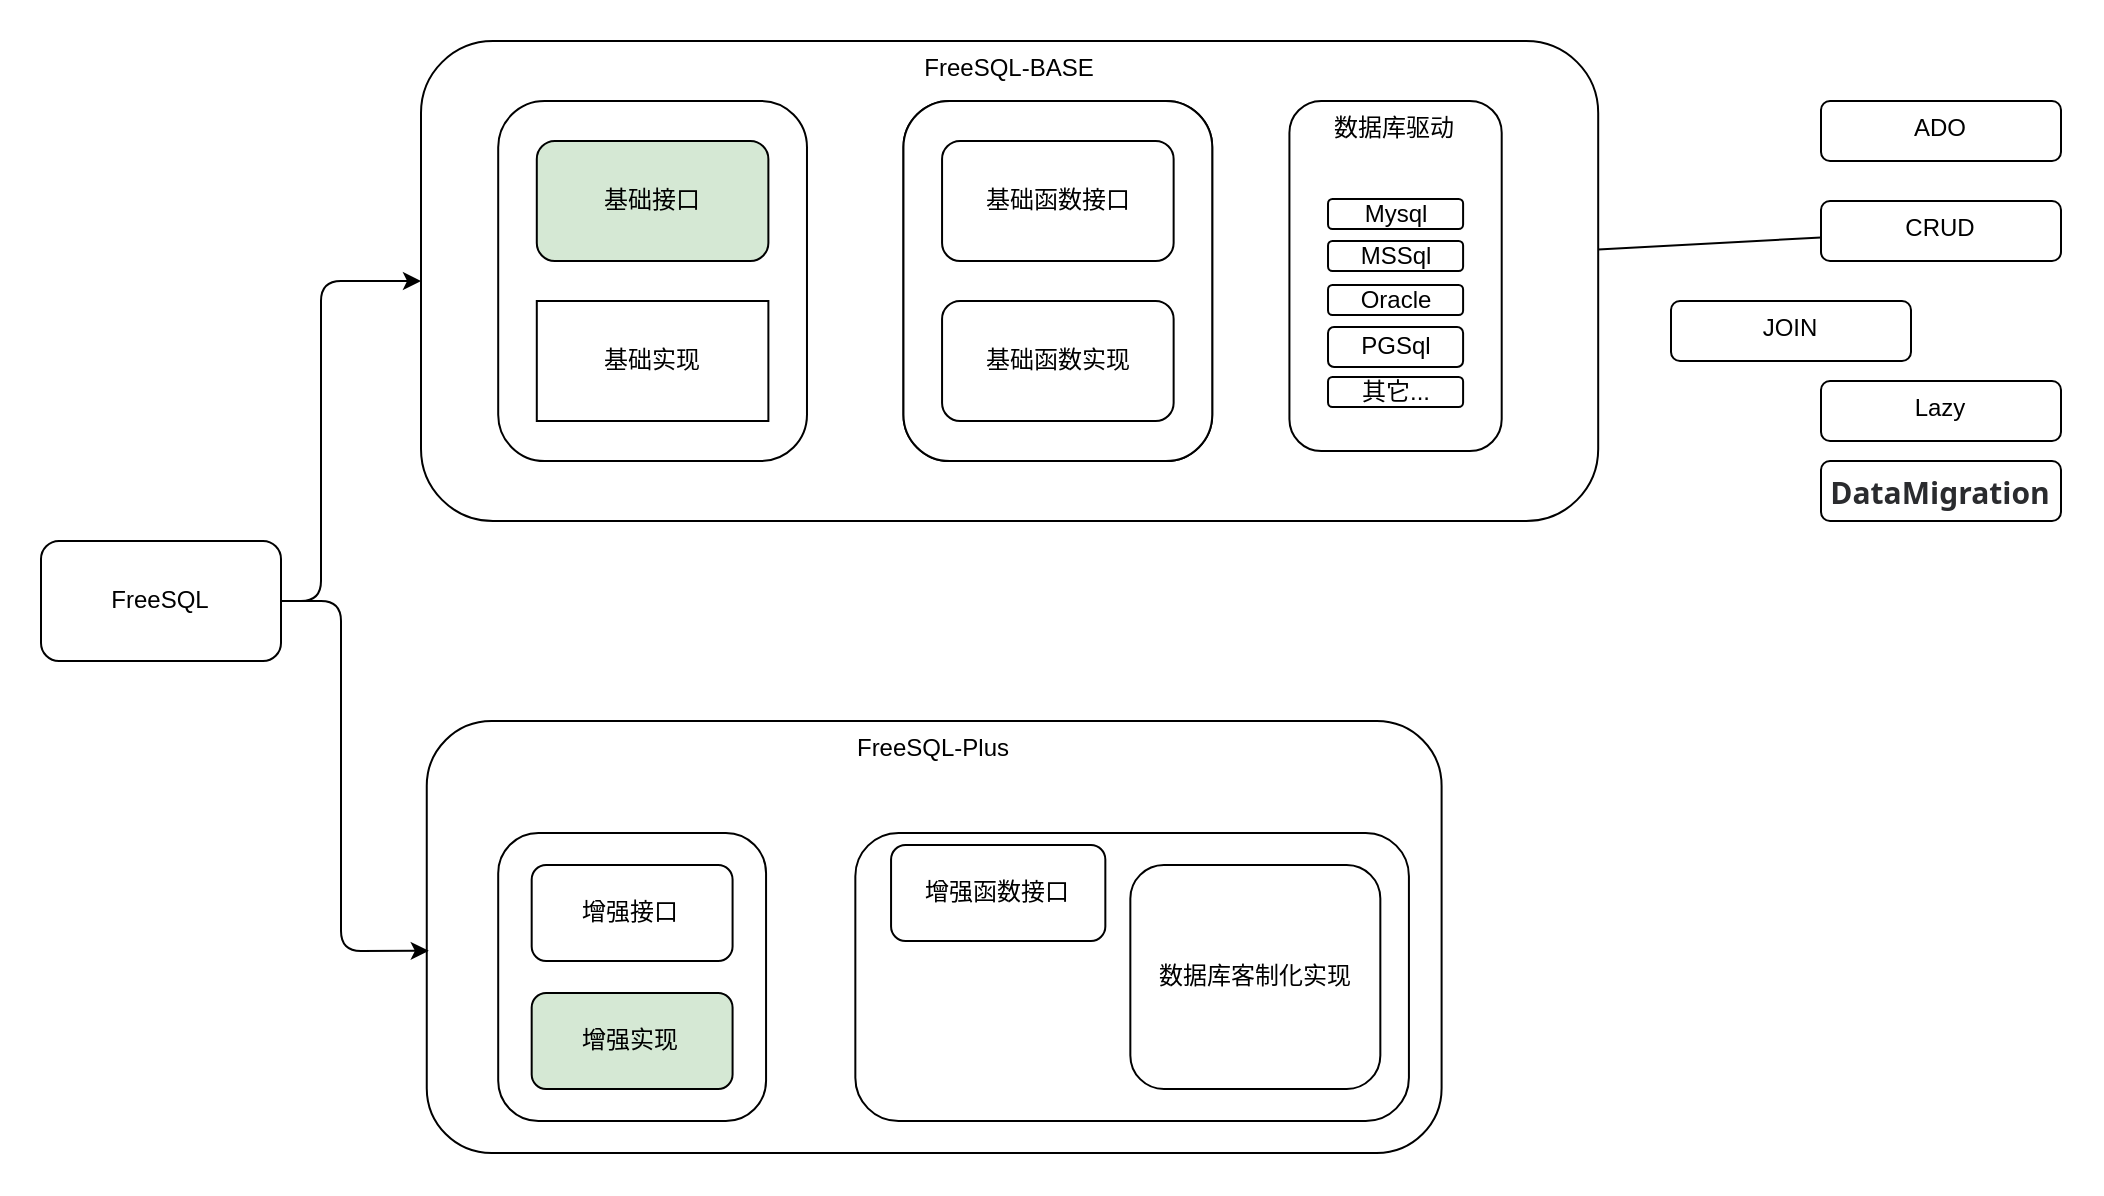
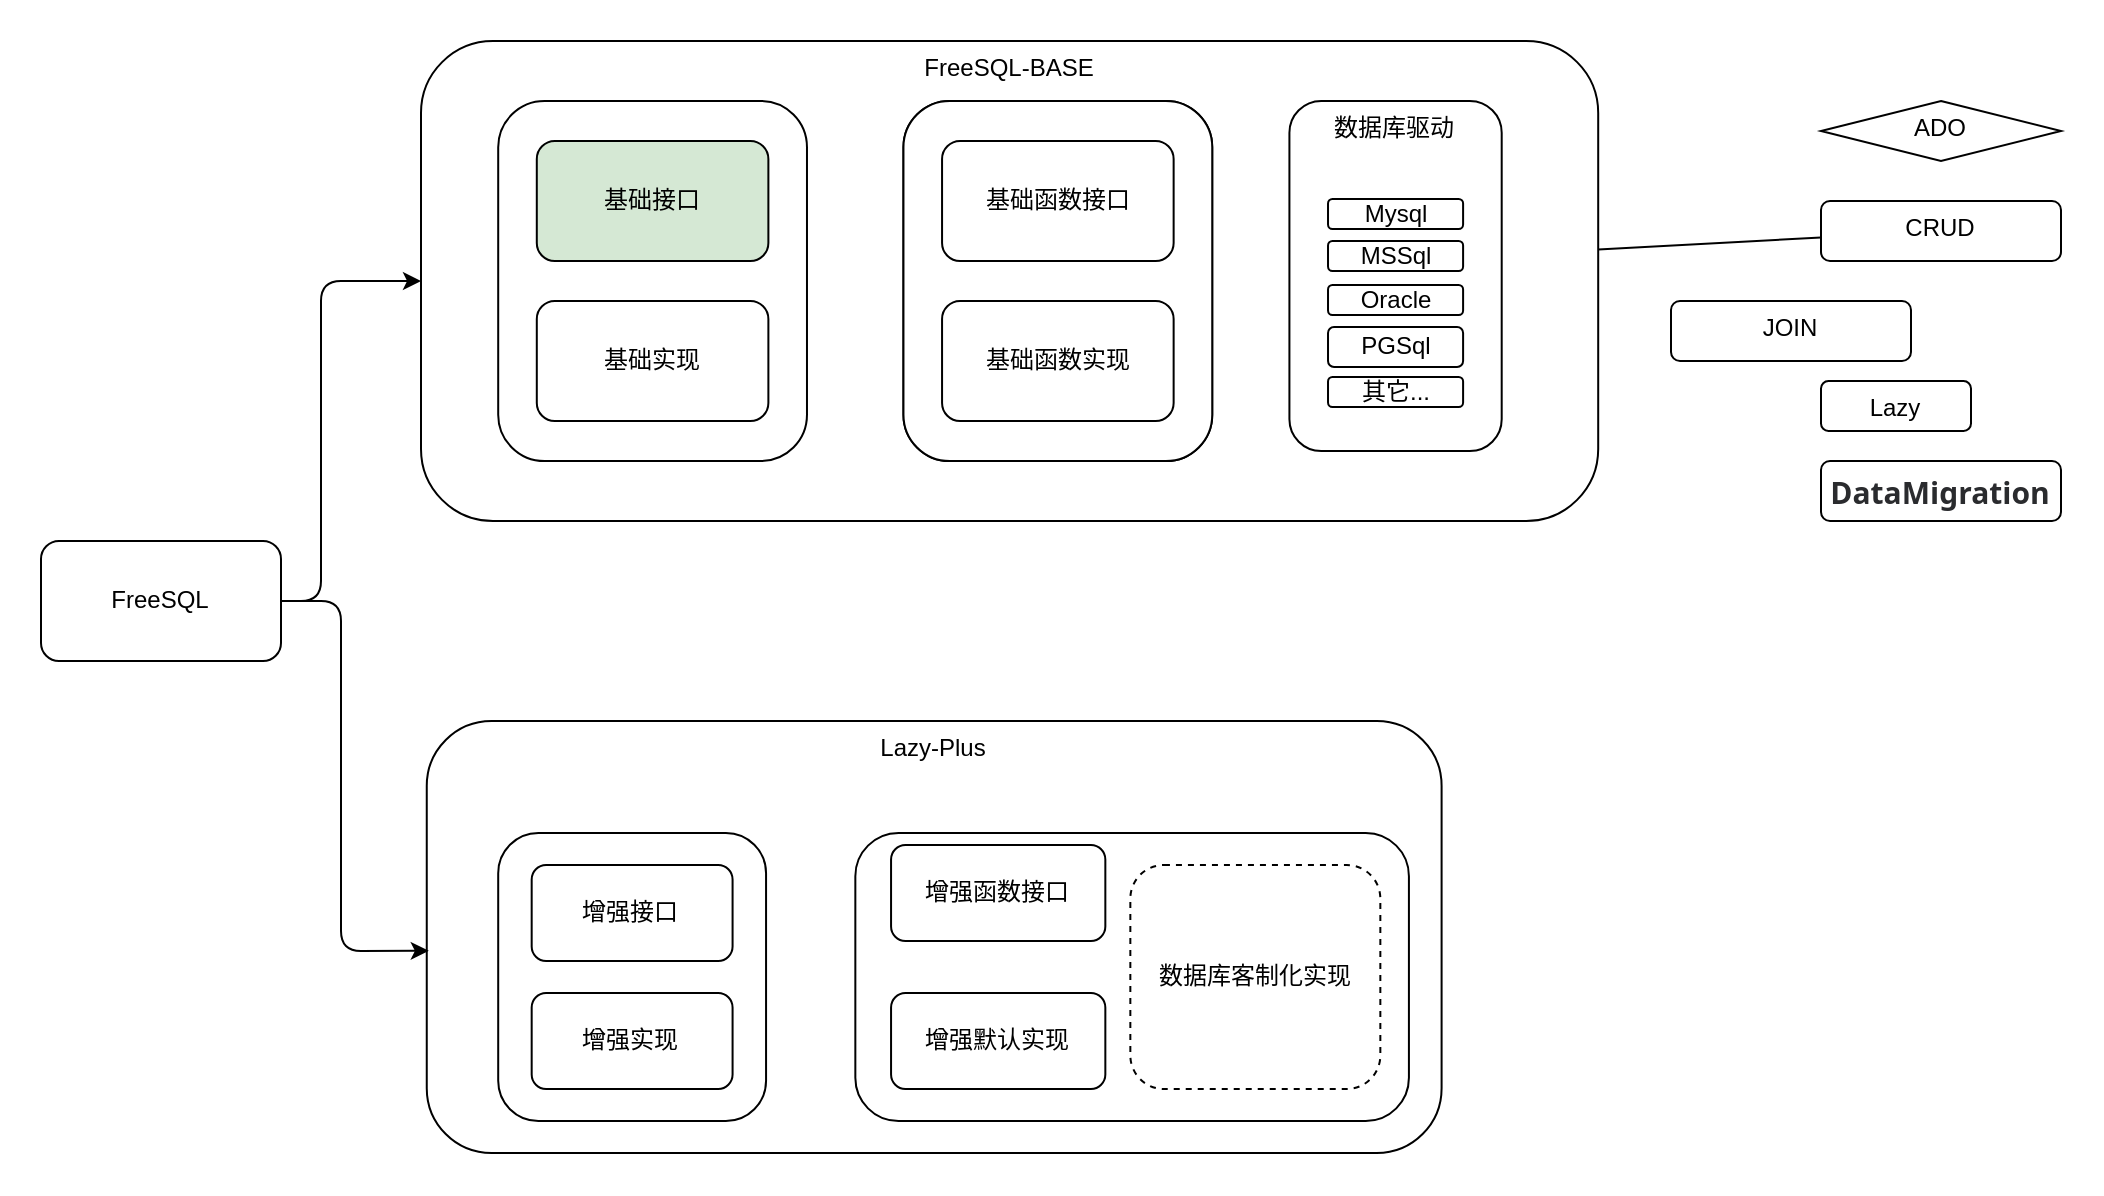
node "ADO": shape rounded rectangle -> diamond
node "基础实现": shape rectangle -> rounded rectangle
node "Lazy": size 240x60 -> 150x50
node "FreeSQL-Plus": label "FreeSQL-Plus" -> "Lazy-Plus"
node "数据库客制化实现": style solid -> dashed
node "增强实现": fillcolor #d5e8d4 -> #ffffff
node "增强默认实现": added
